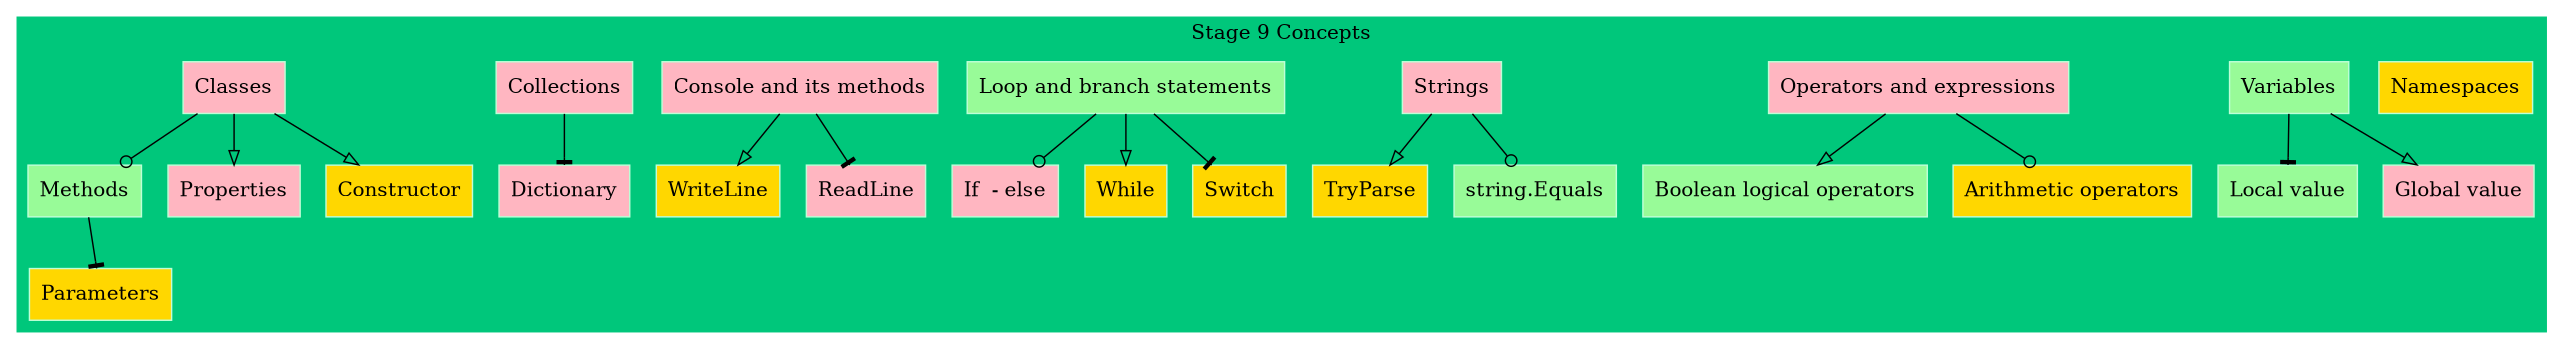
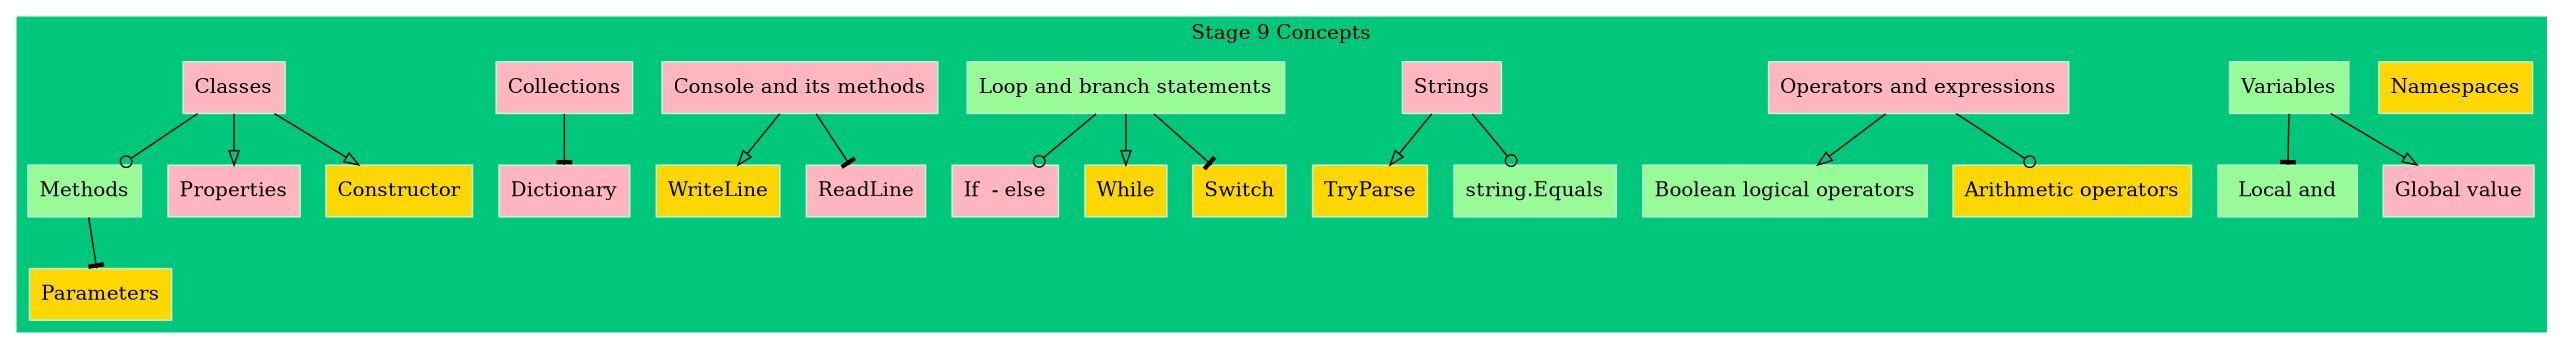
node "Local value": label "Local value" -> "Local and"
